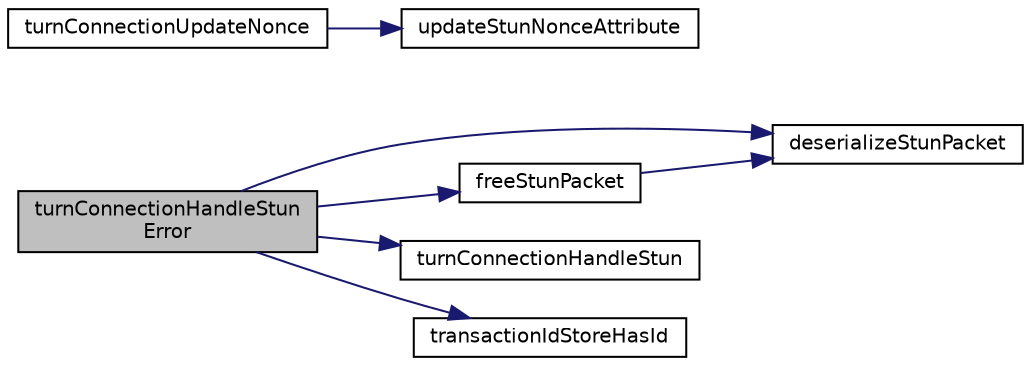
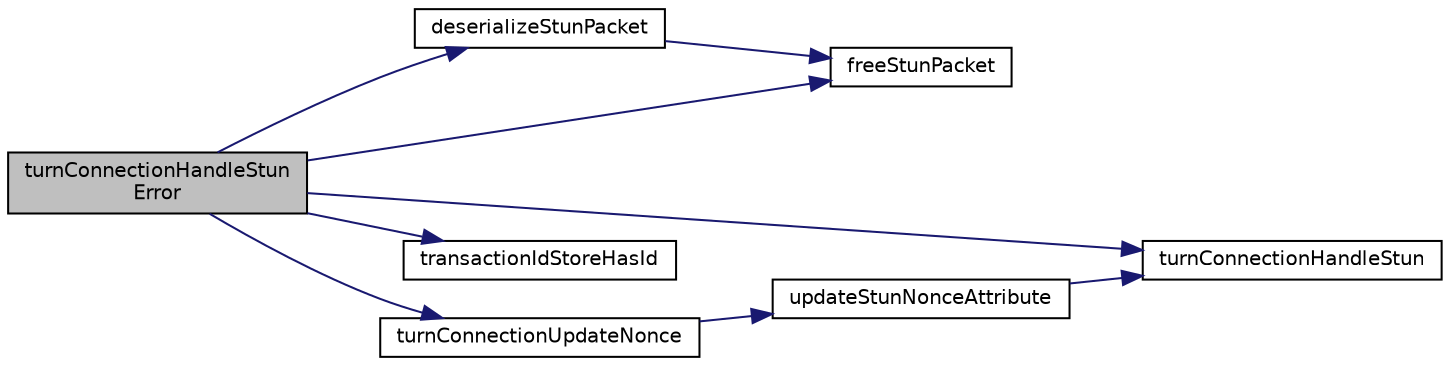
edge "freeStunPacket" -> "deserializeStunPacket": reversed
edge "turnConnectionHandleStun Error" -> "turnConnectionUpdateNonce": added
edge "updateStunNonceAttribute" -> "turnConnectionHandleStun": added
